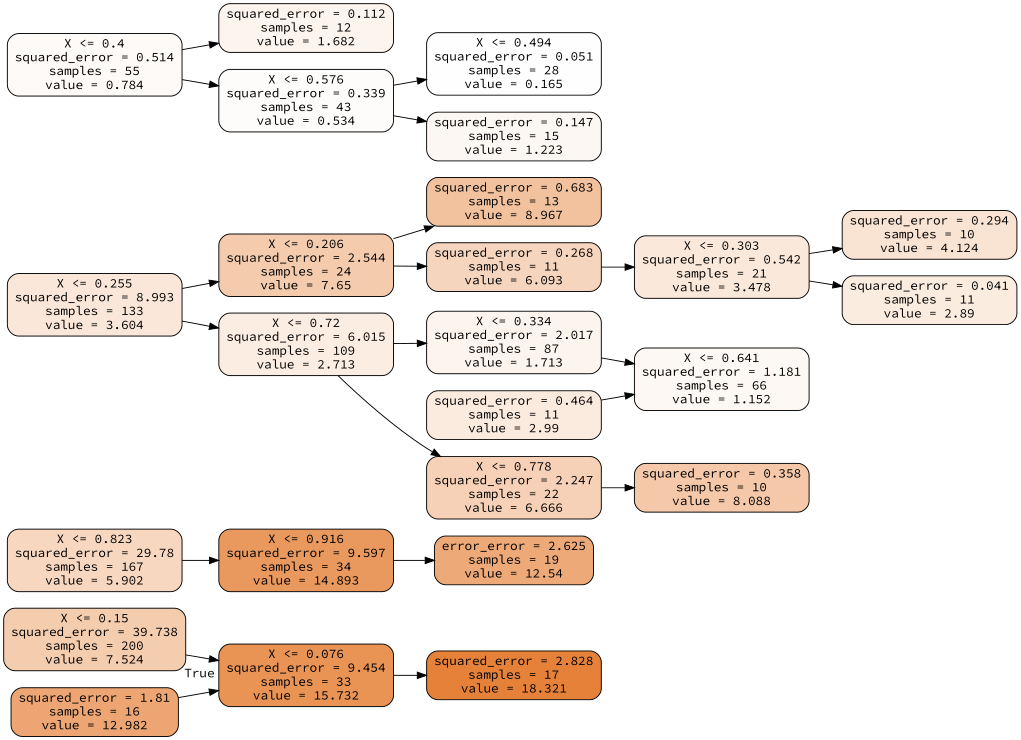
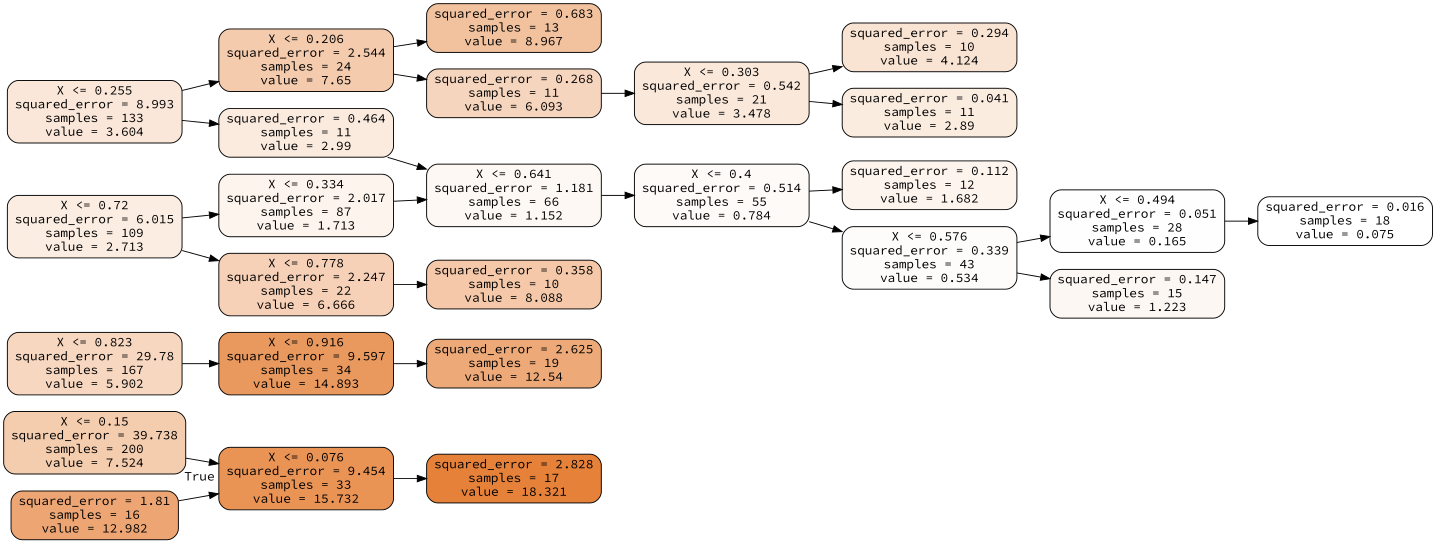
edge "X <= 0.641 squared_error = 1.181 samples = 66 value = 1.152" -> "X <= 0.4 squared_error = 0.514 samples = 55 value = 0.784": added
node "squared_error = 0.016 samples = 18 value = 0.075": added
edge "X <= 0.255 squared_error = 8.993 samples = 133 value = 3.604" -> "X <= 0.72 squared_error = 6.015 samples = 109 value = 2.713": now "X <= 0.255 squared_error = 8.993 samples = 133 value = 3.604" -> "squared_error = 0.464 samples = 11 value = 2.99"
node "error_error = 2.625 samples = 19 value = 12.54": label "error_error = 2.625 samples = 19 value = 12.54" -> "squared_error = 2.625 samples = 19 value = 12.54"
